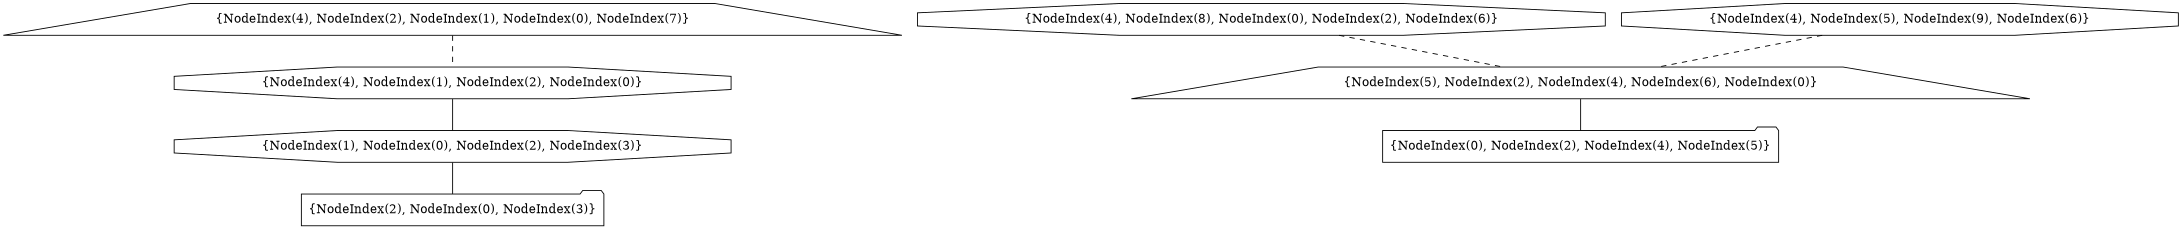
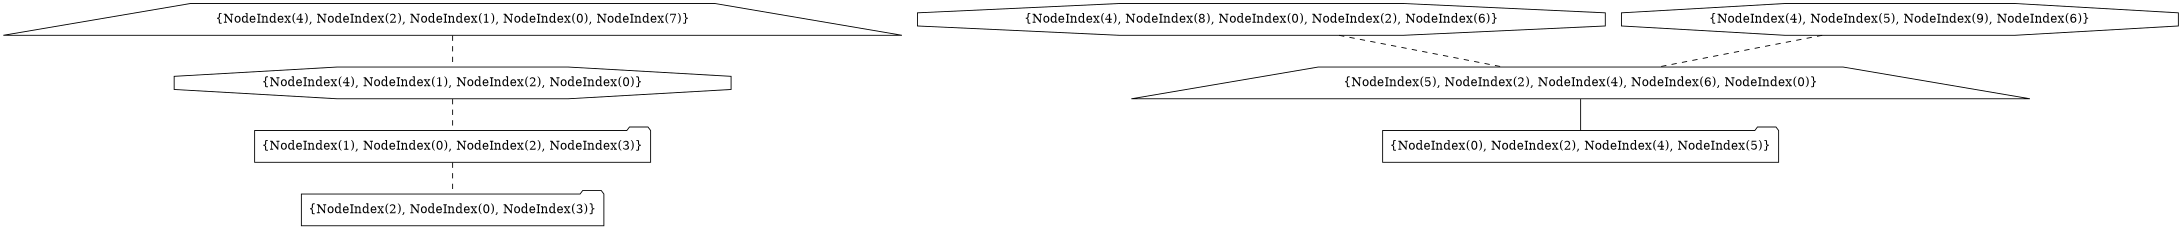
edge "{NodeIndex(4), NodeIndex(1), NodeIndex(2), NodeIndex(0)}" -- "{NodeIndex(1), NodeIndex(0), NodeIndex(2), NodeIndex(3)}": style solid -> dashed
node "{NodeIndex(1), NodeIndex(0), NodeIndex(2), NodeIndex(3)}": shape octagon -> folder
edge "{NodeIndex(1), NodeIndex(0), NodeIndex(2), NodeIndex(3)}" -- "{NodeIndex(2), NodeIndex(0), NodeIndex(3)}": style solid -> dashed
